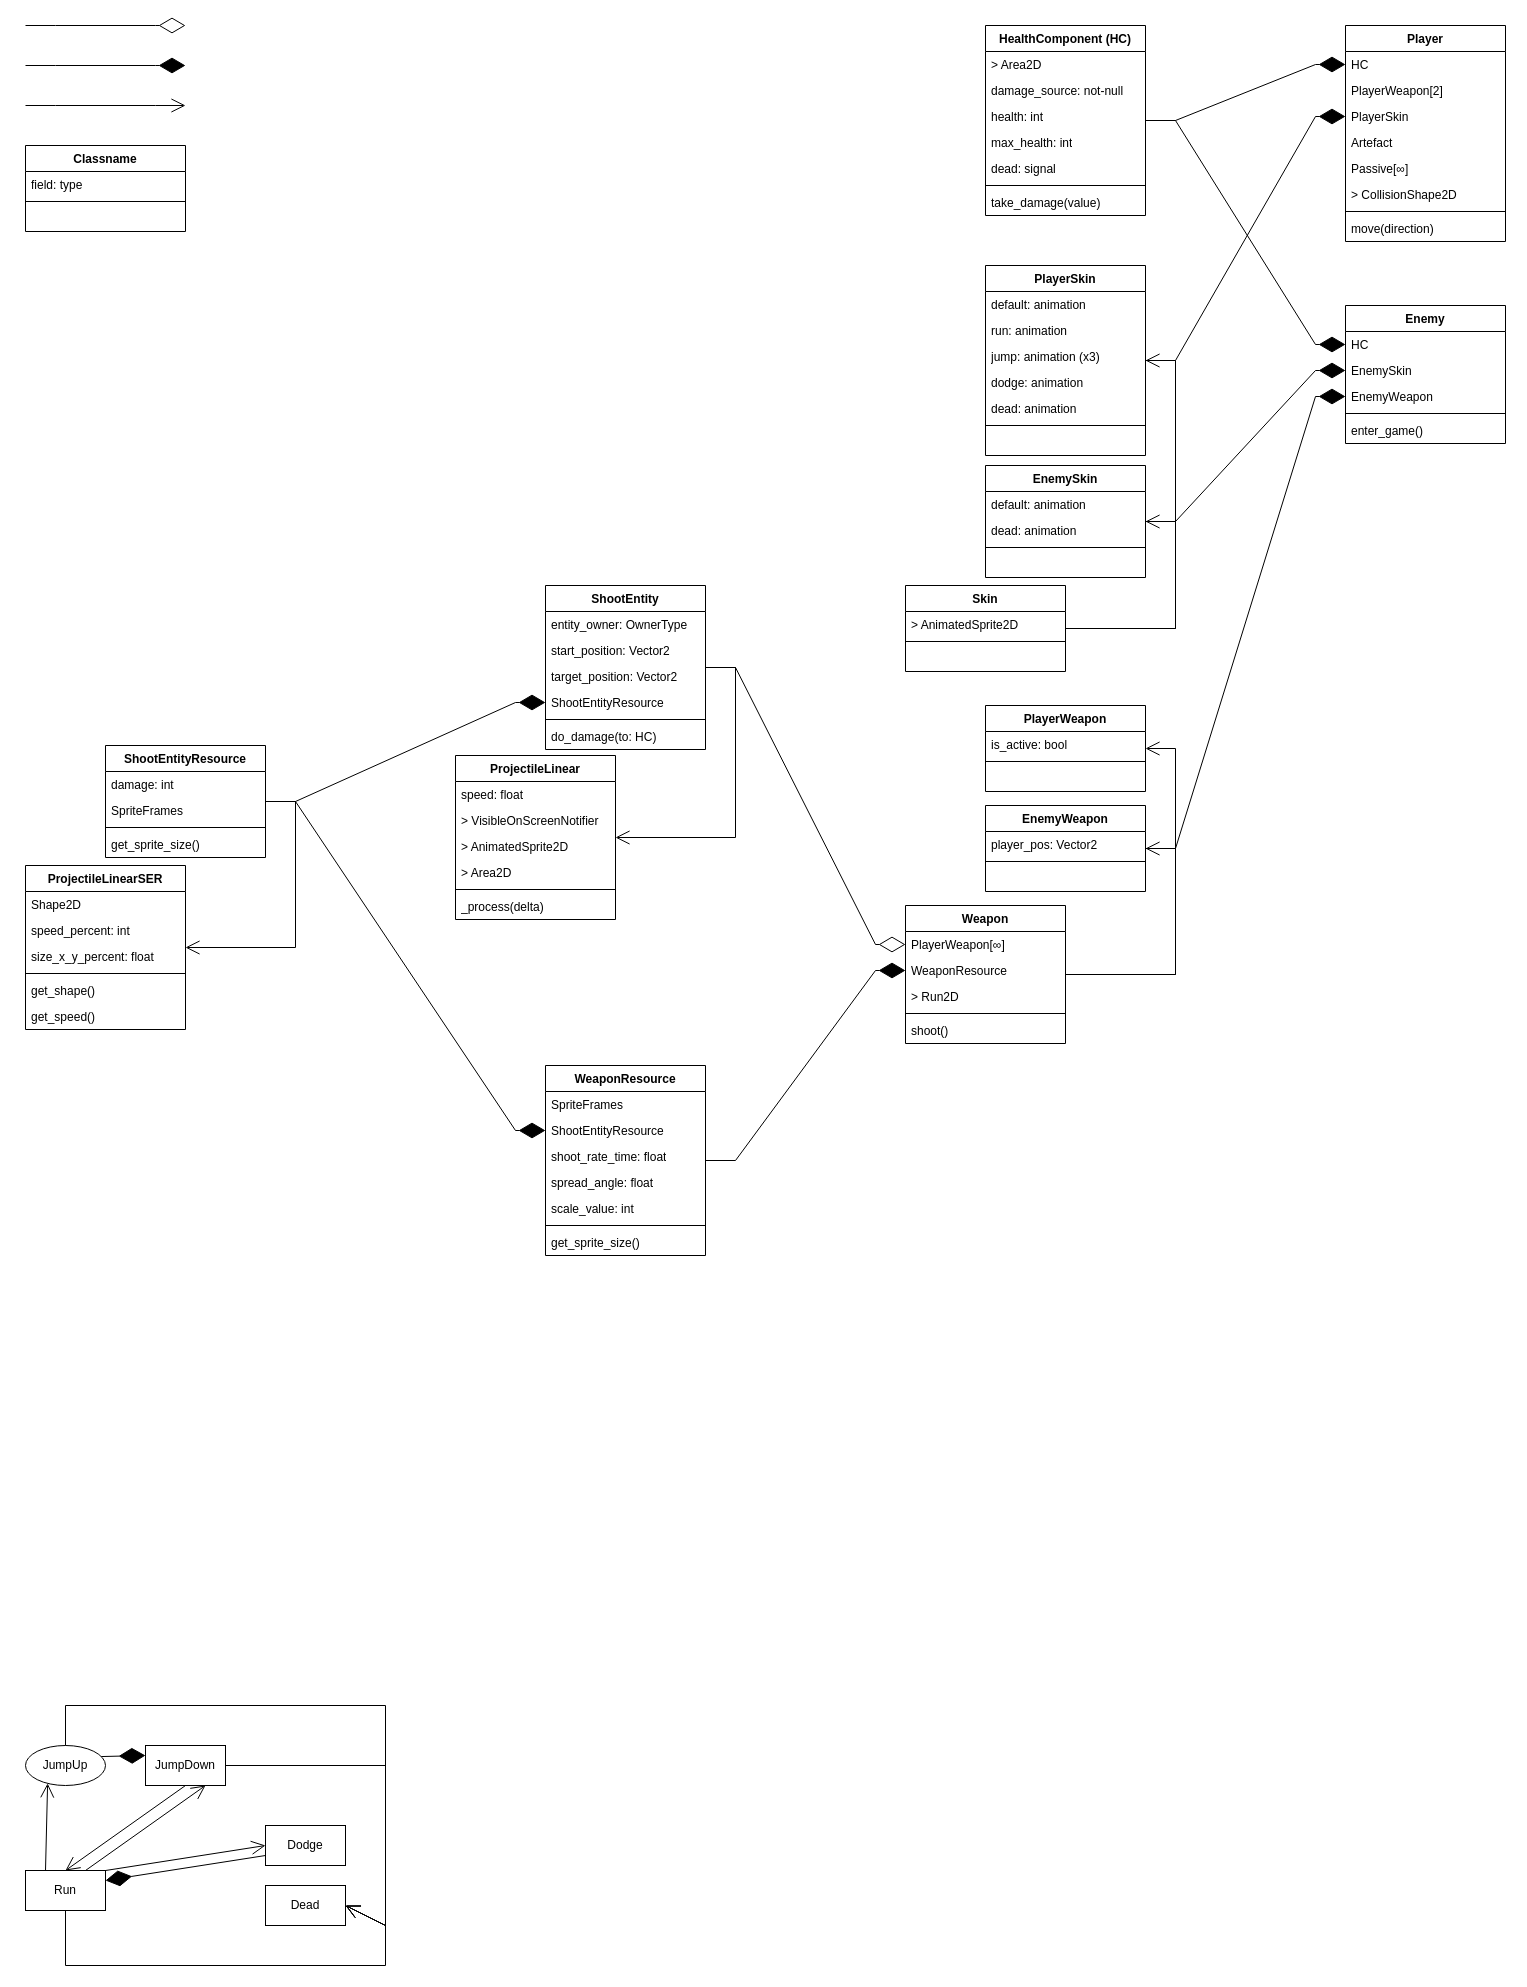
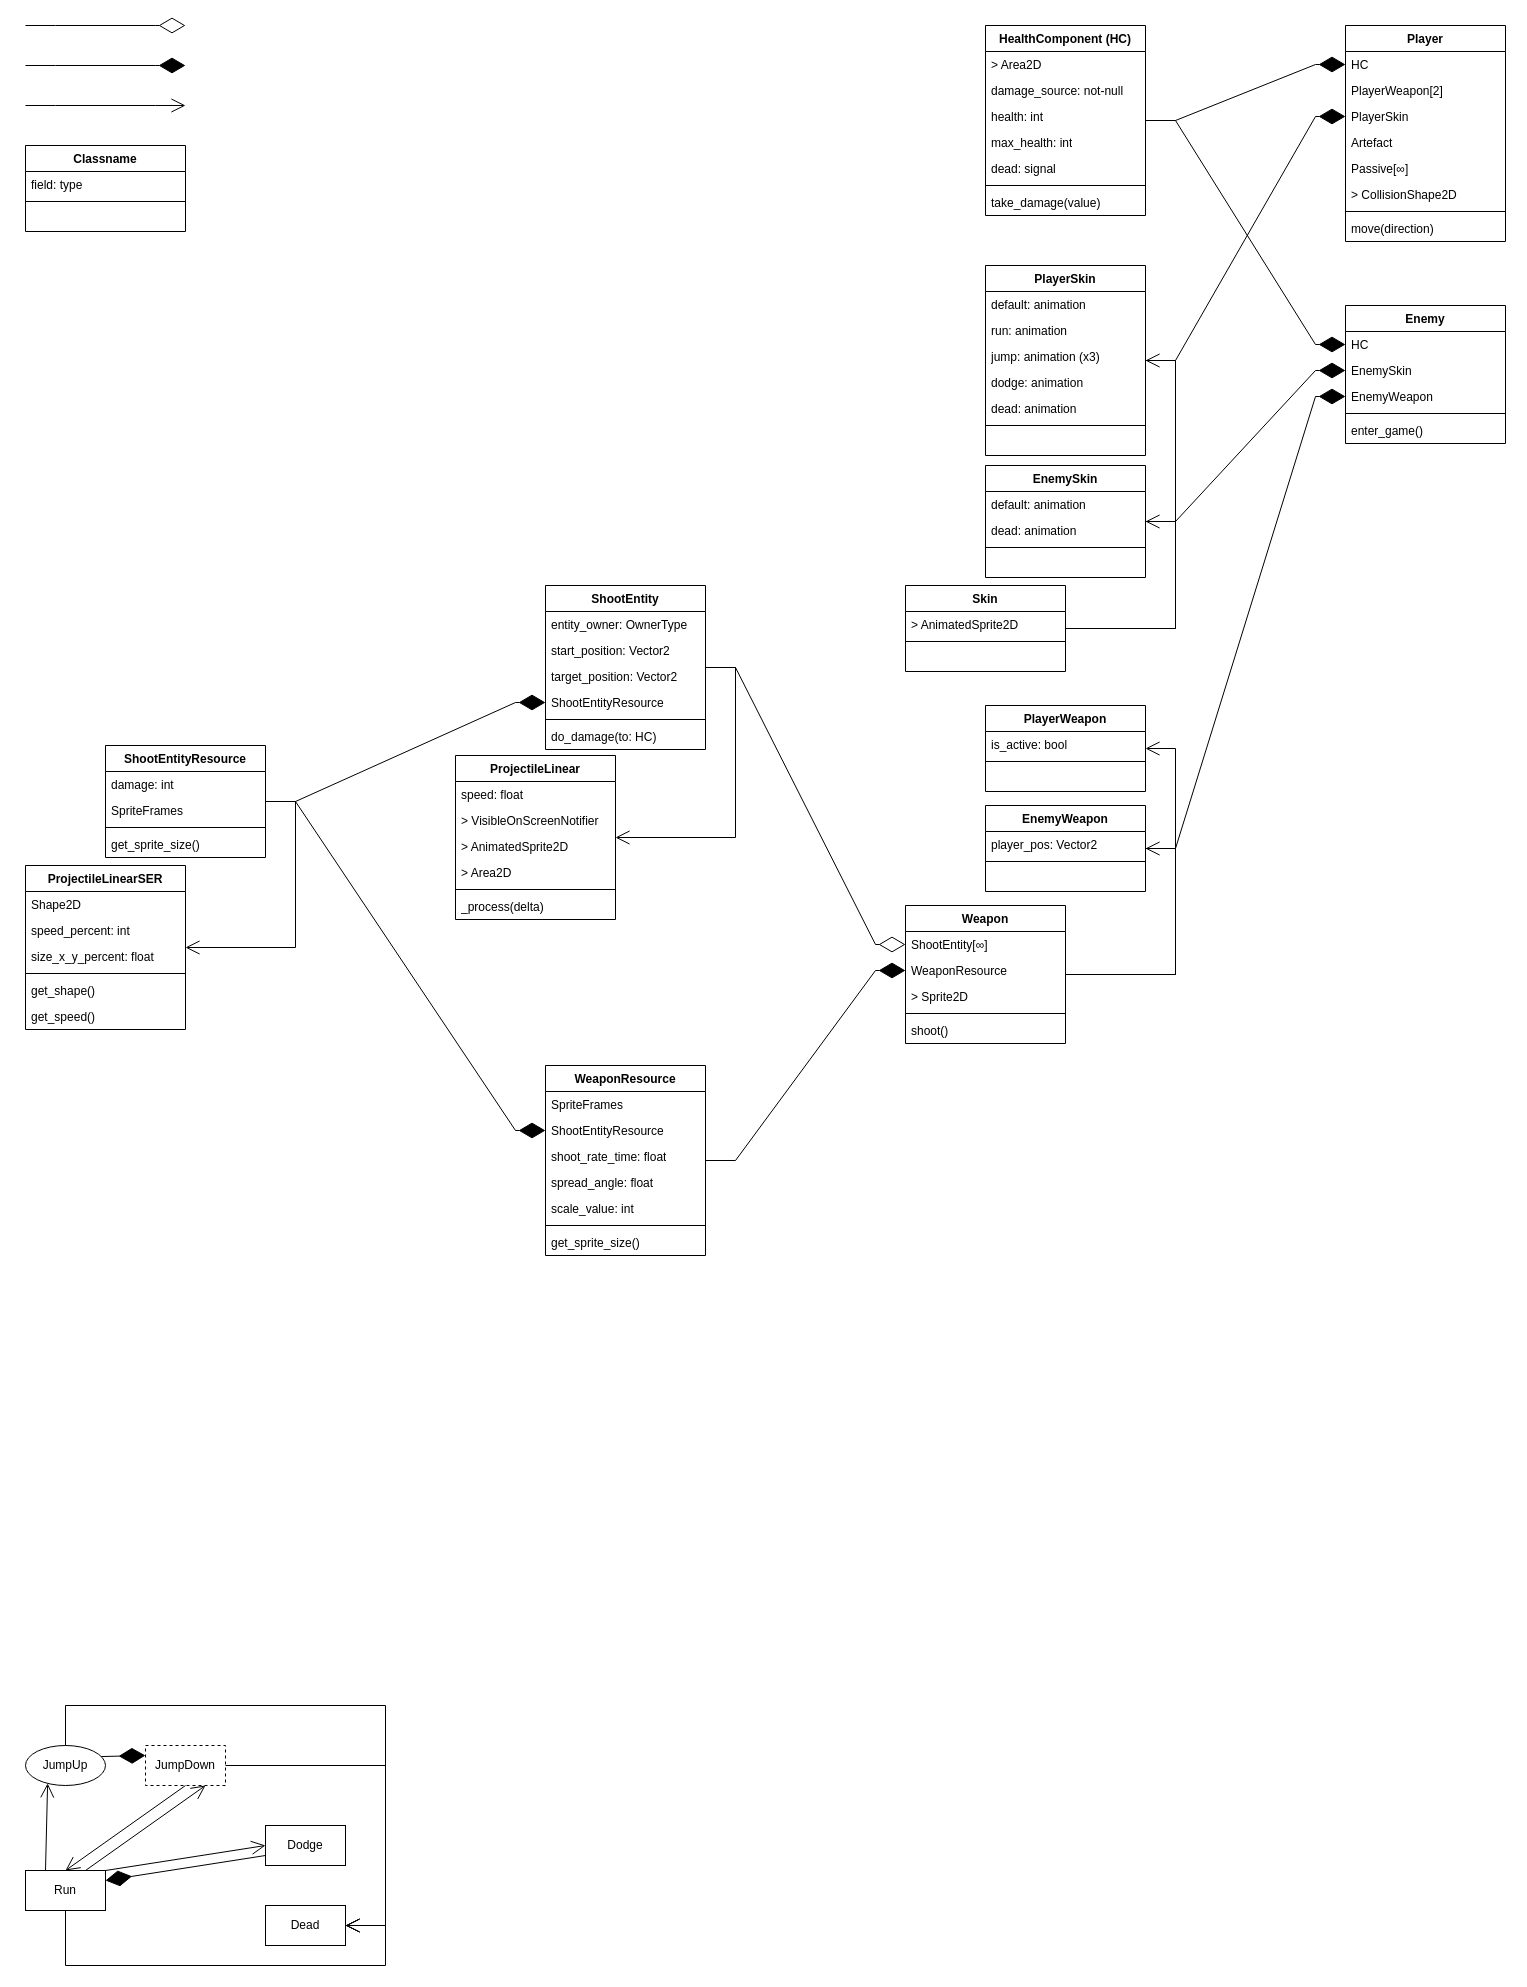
node "PlayerWeapon[∞]": label "PlayerWeapon[∞]" -> "ShootEntity[∞]"
node "> Run2D": label "> Run2D" -> "> Sprite2D"
node "JumpDown": style solid -> dashed
node "Dead": moved (306, 1906) -> (306, 1926)
